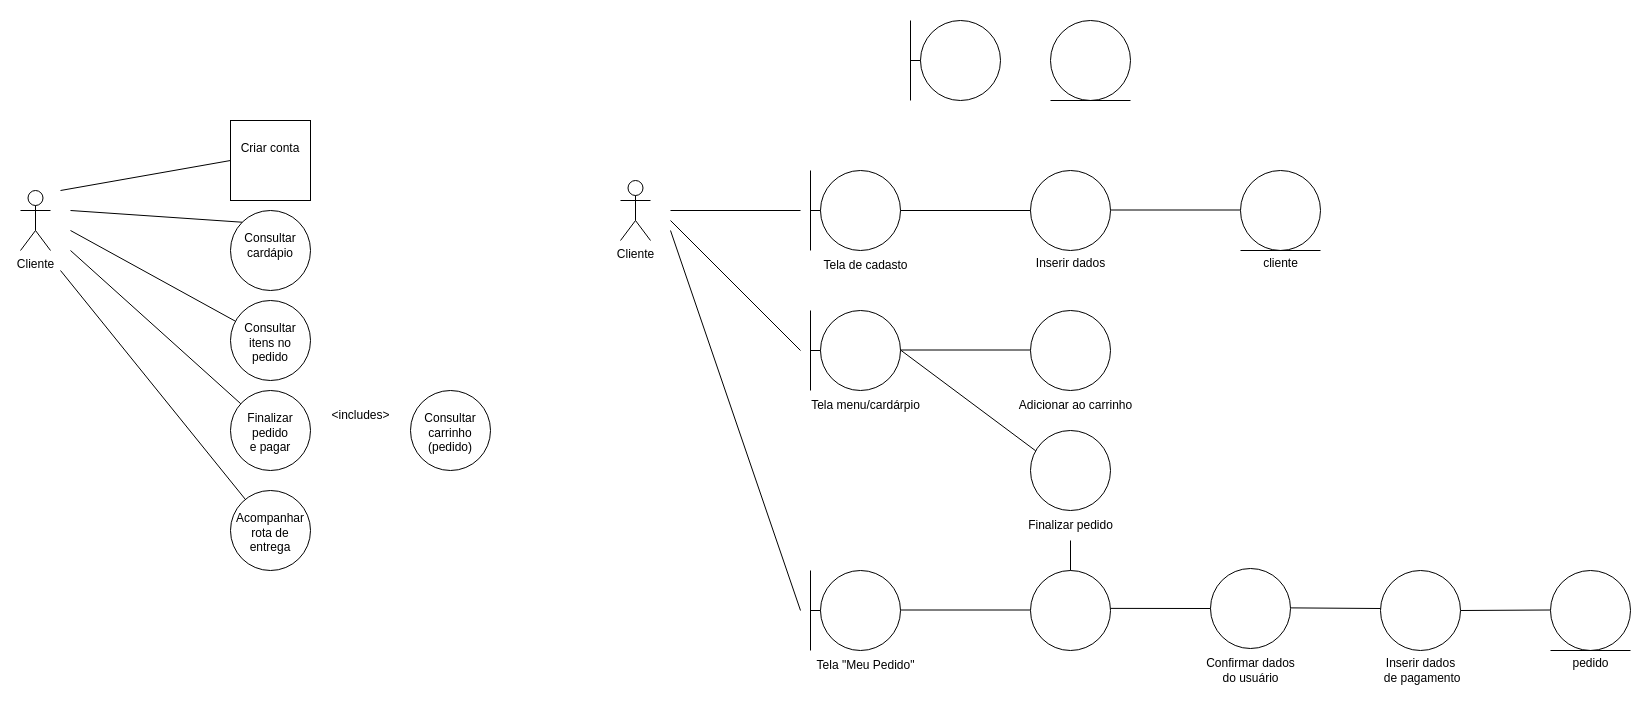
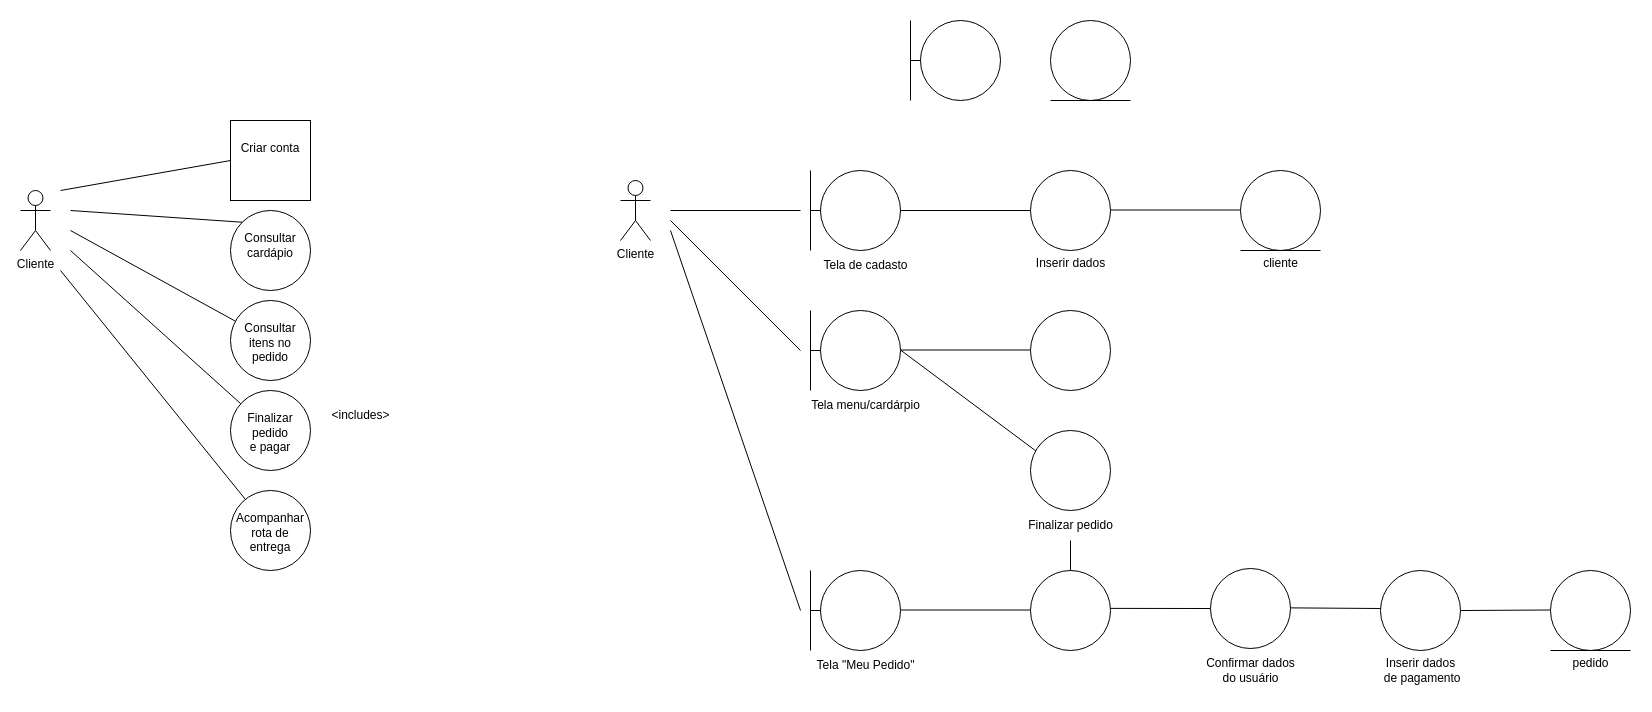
node "Adicionar ao carrinho": removed
node "Consultar carrinho (pedido)": removed
